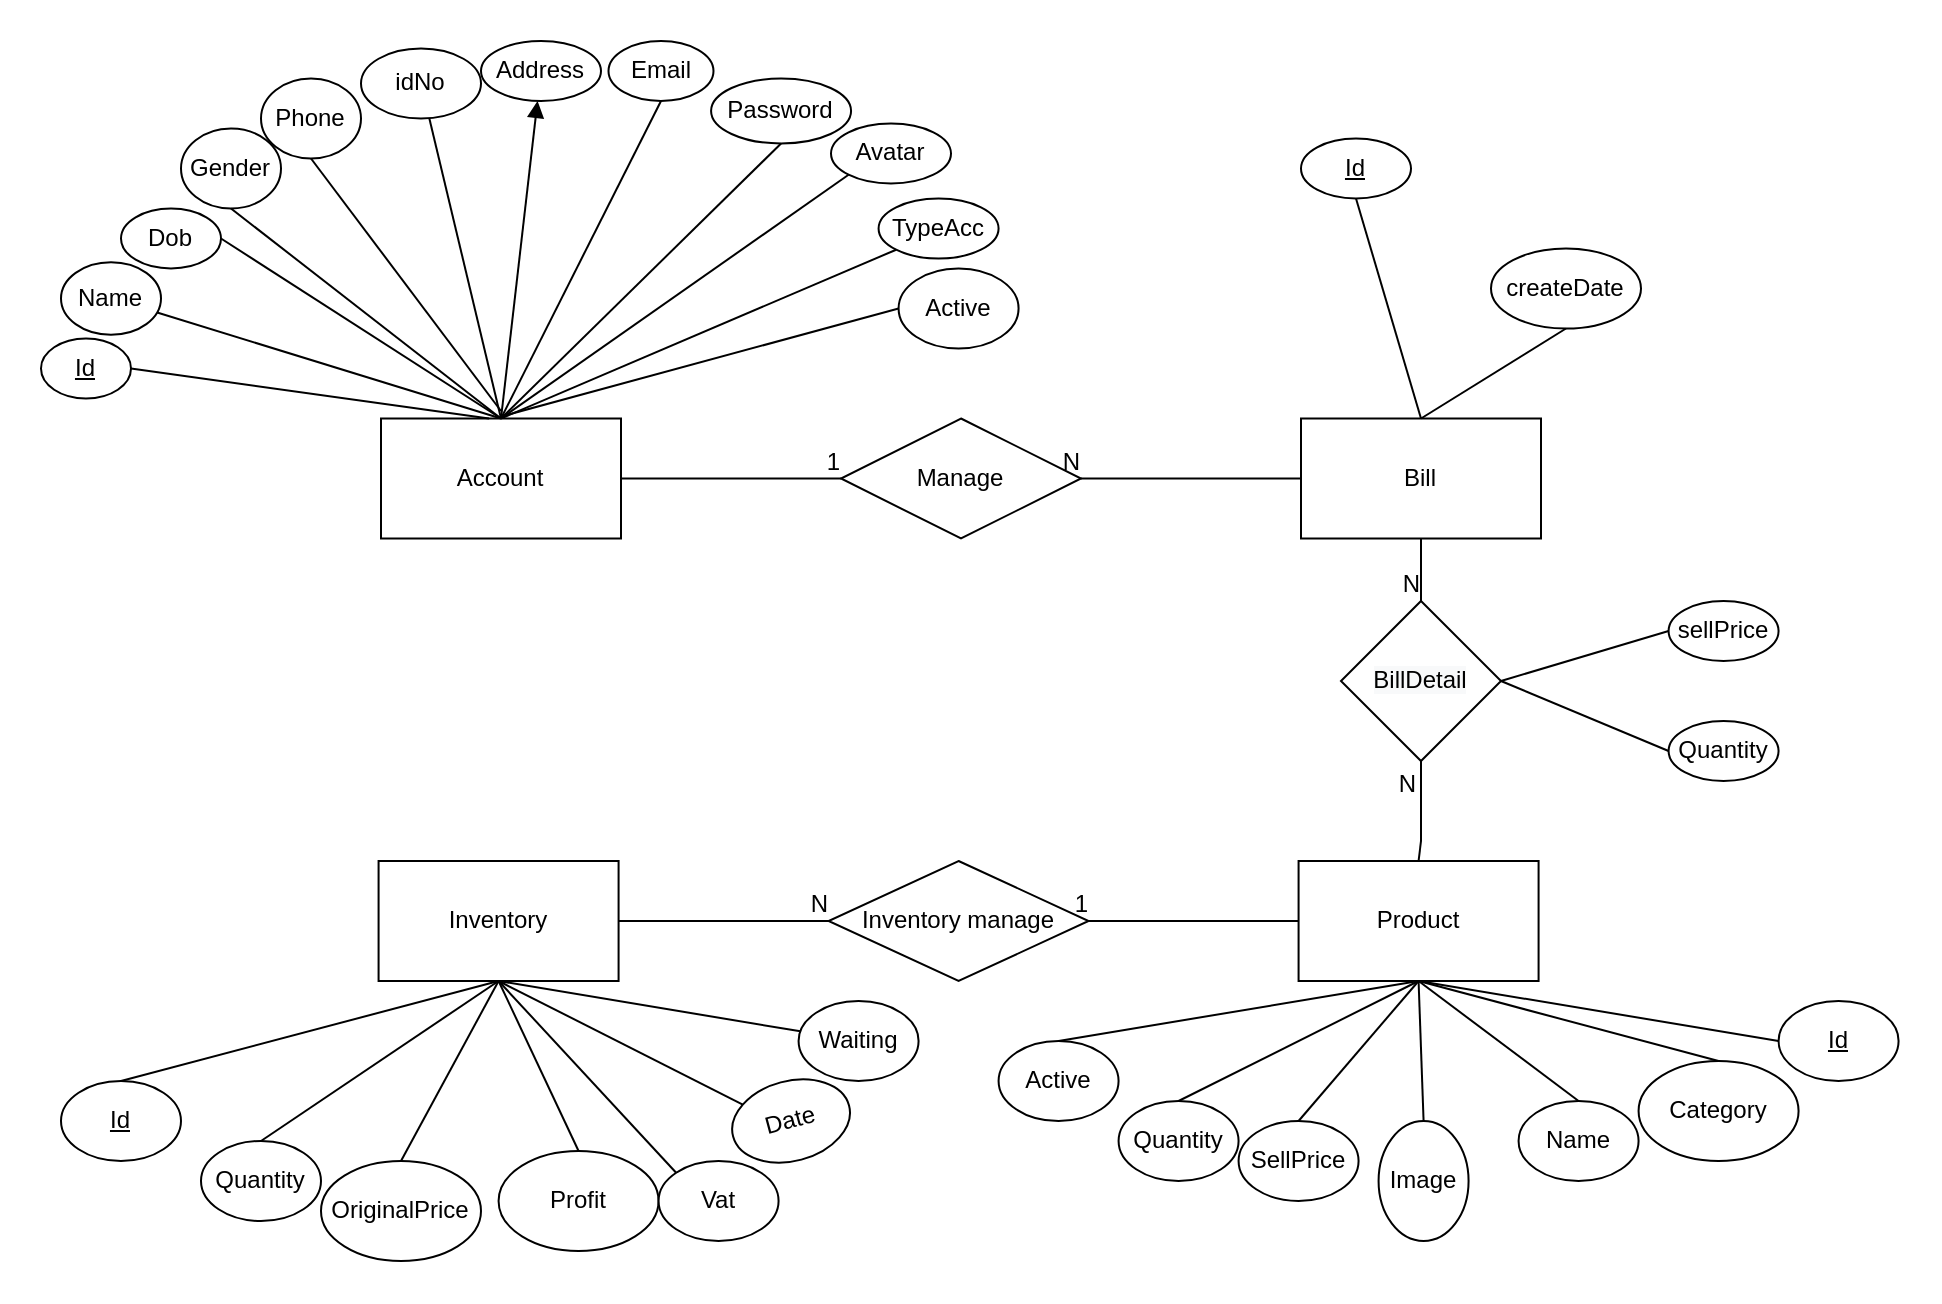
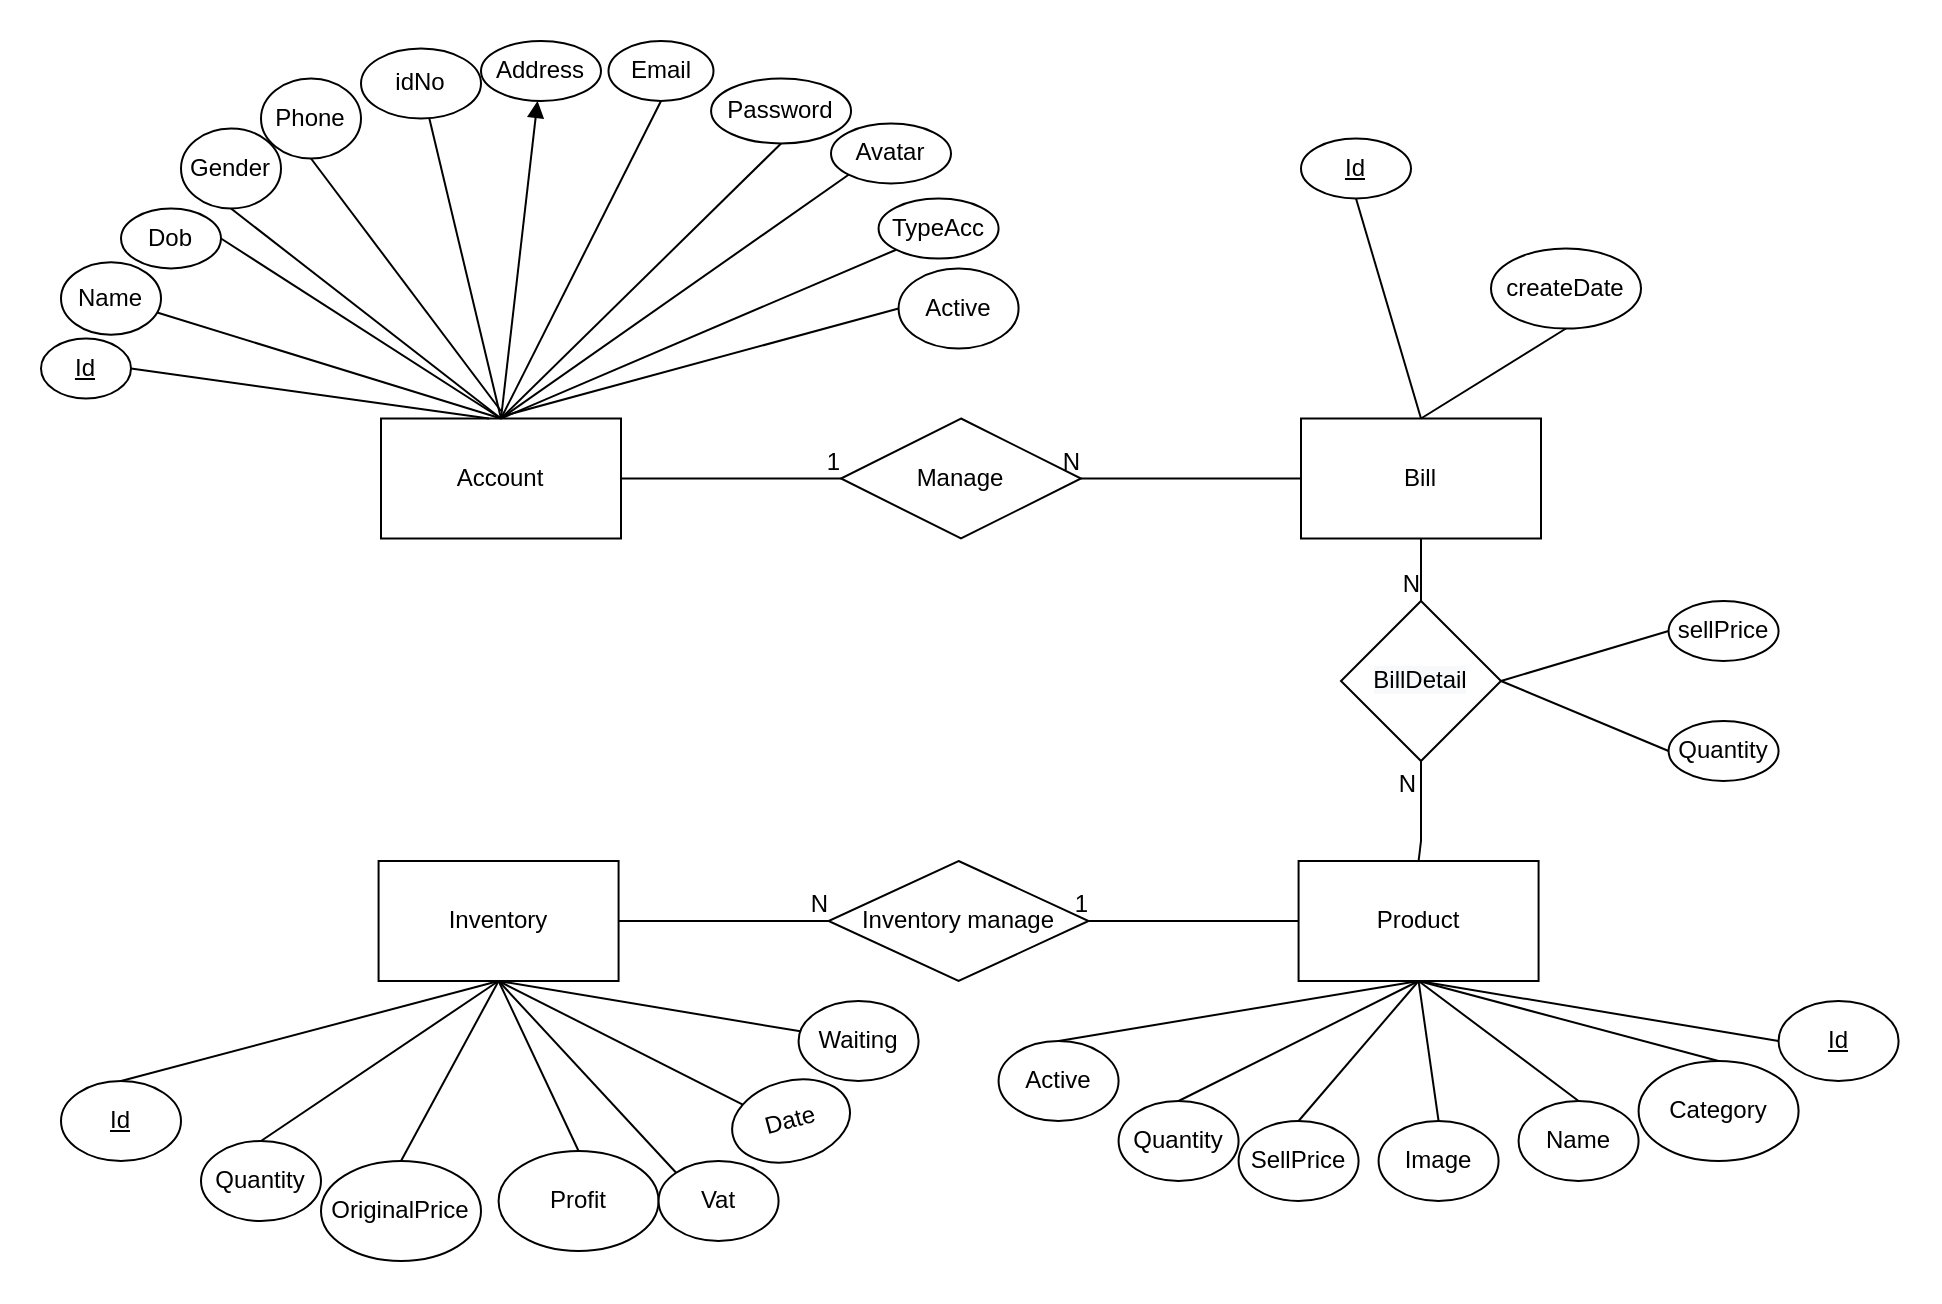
node "Image": size 90x120 -> 120x80
